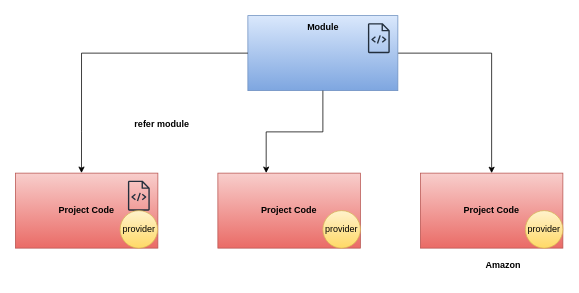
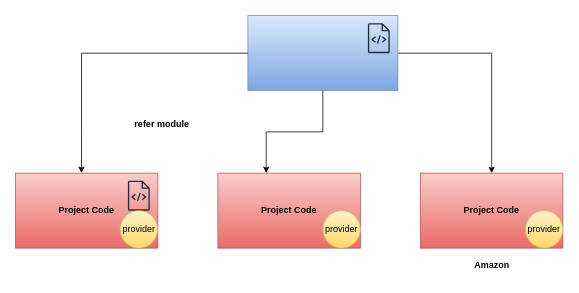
node "Module": removed
node "Amazon": moved (503, 265) -> (492, 265)
